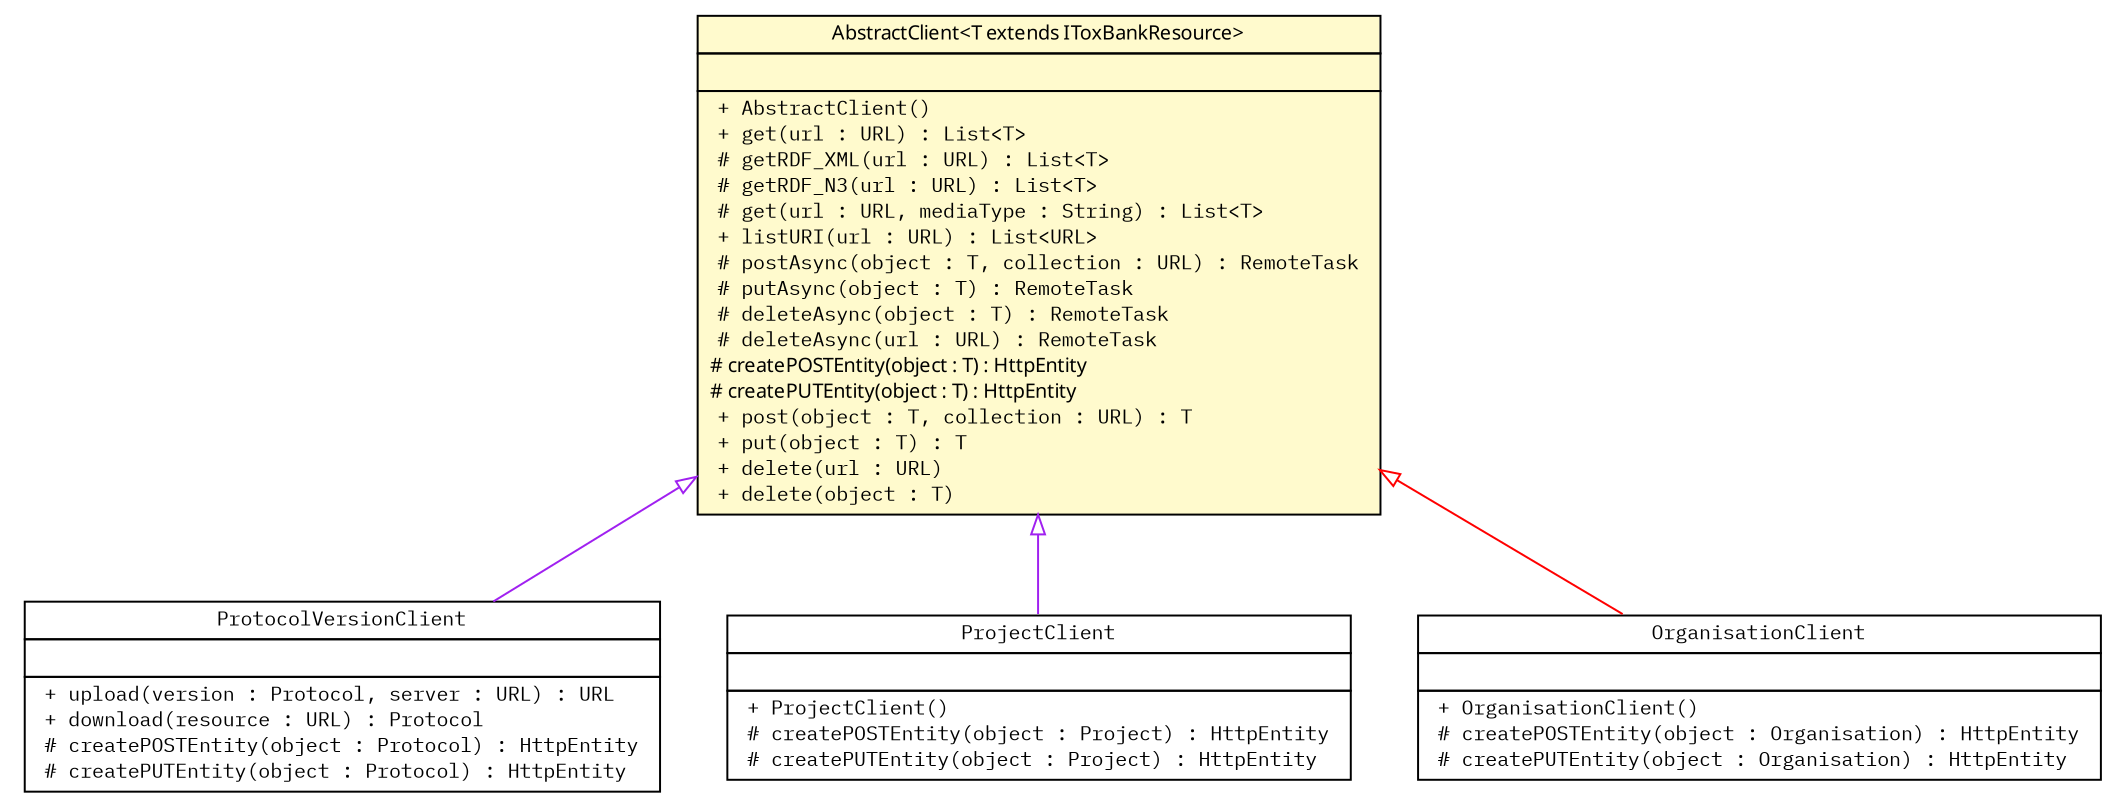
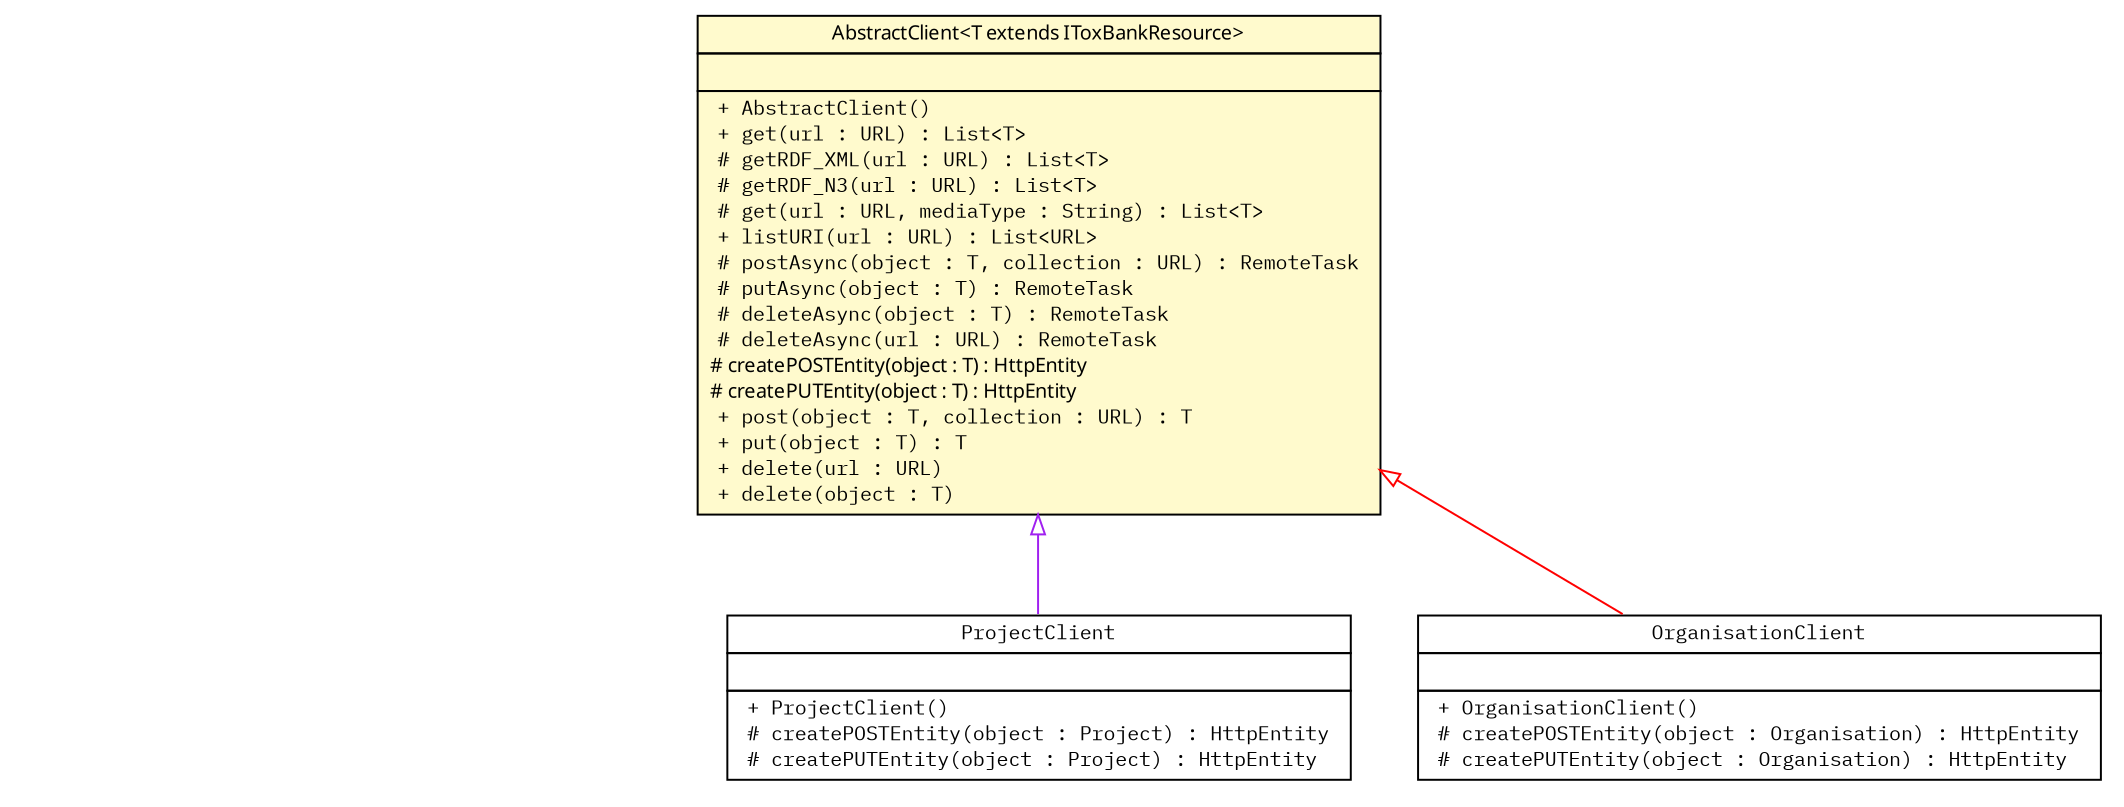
node "ProtocolVersionClient": removed
